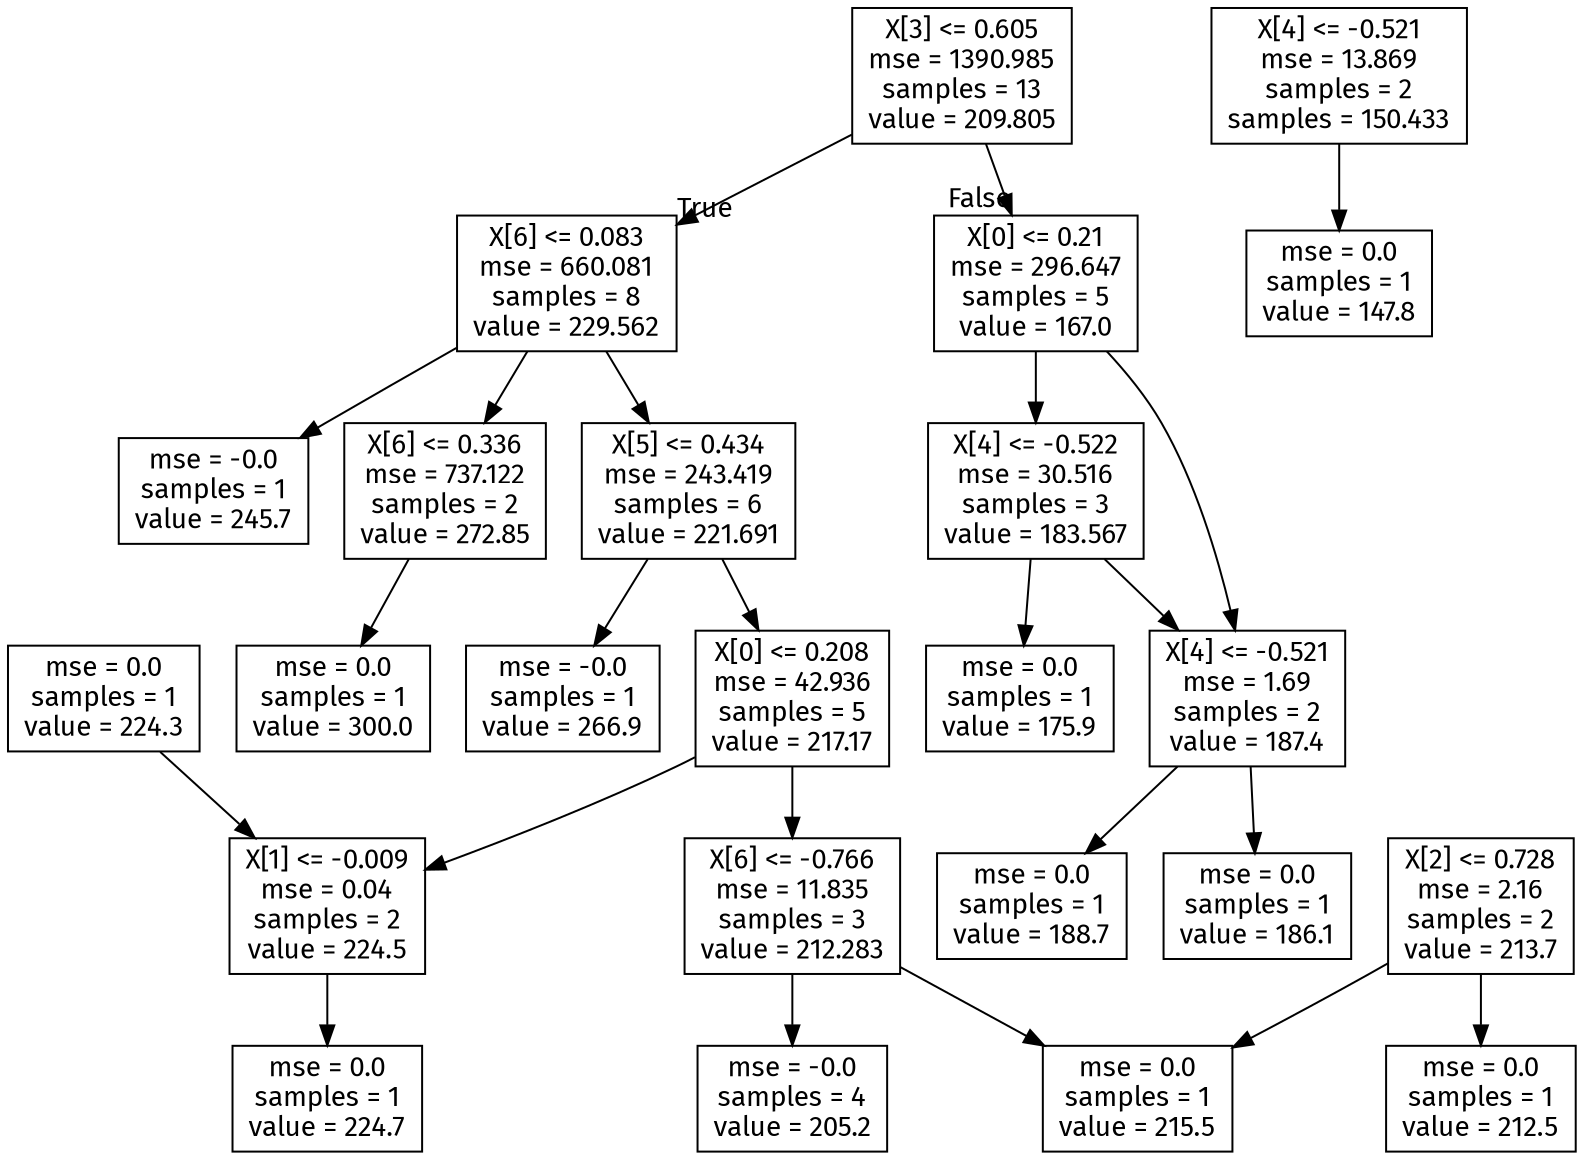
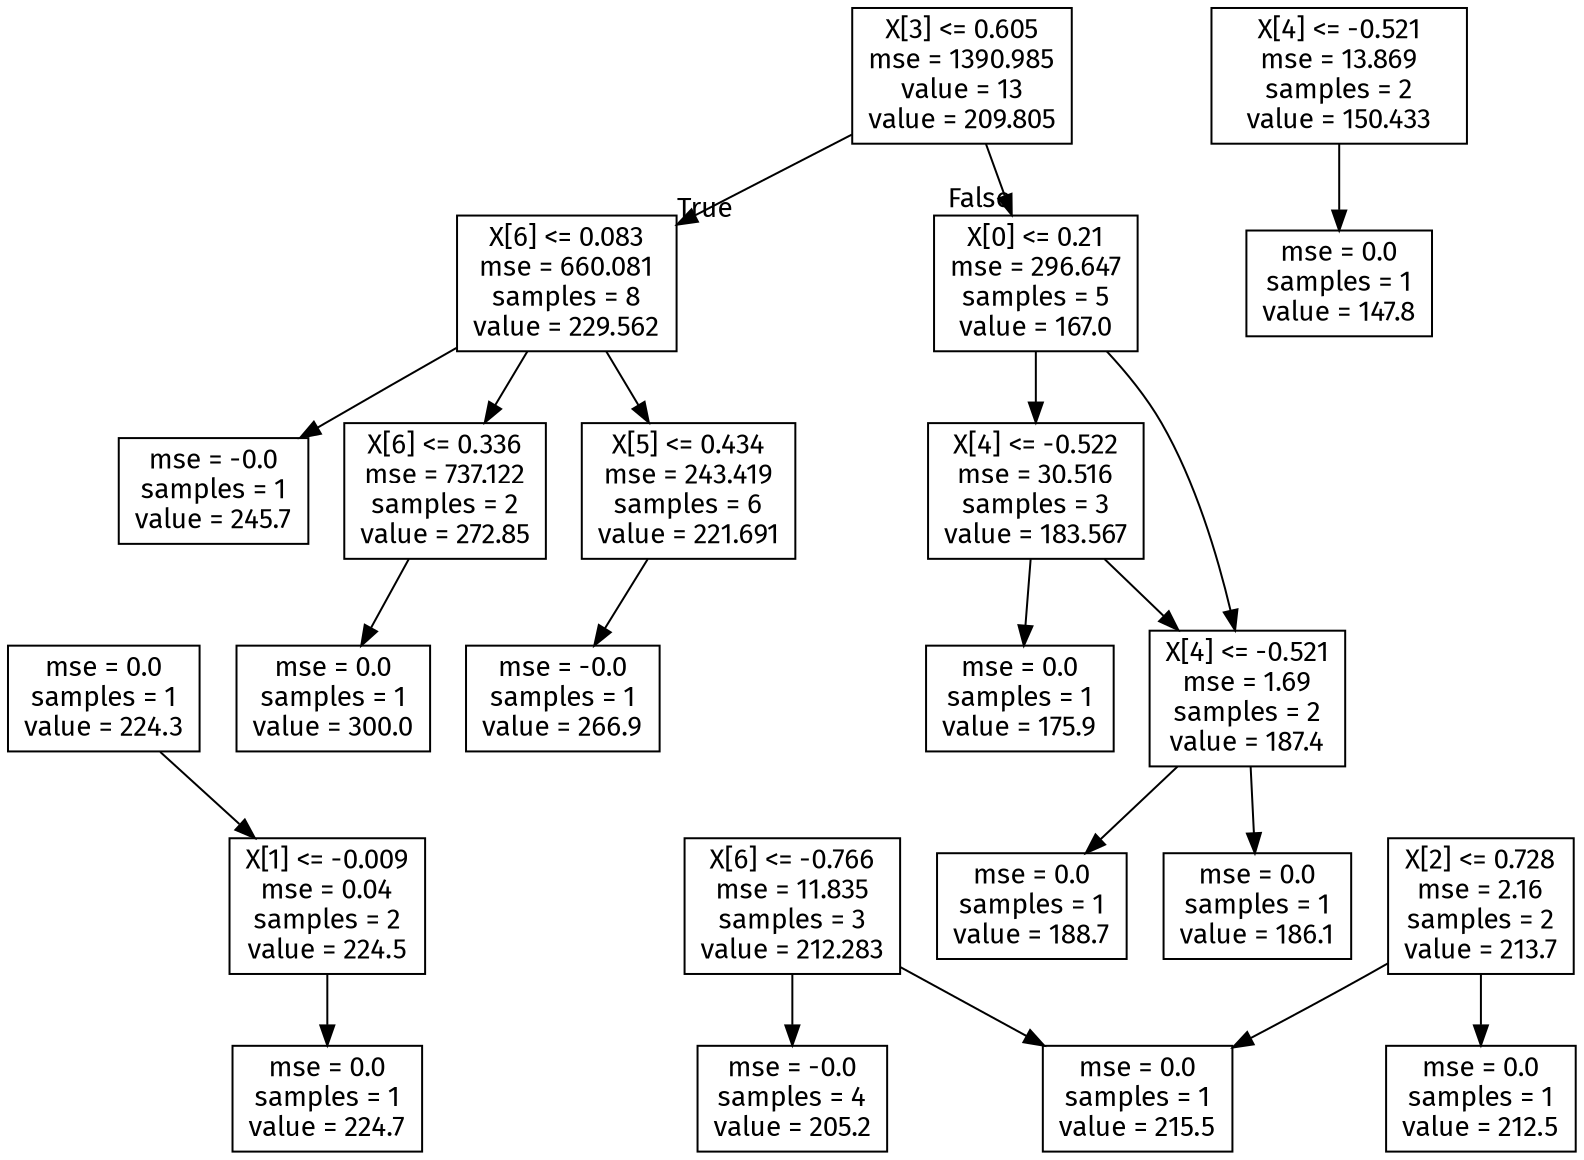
node "X[3] <= 0.605 mse = 1390.985 samples = 13 value = 209.805": label "X[3] <= 0.605 mse = 1390.985 samples = 13 value = 209.805" -> "X[3] <= 0.605 mse = 1390.985 value = 13 value = 209.805"
node "X[4] <= -0.521 mse = 13.869 samples = 2 samples = 150.433": label "X[4] <= -0.521 mse = 13.869 samples = 2 samples = 150.433" -> "X[4] <= -0.521 mse = 13.869 samples = 2 value = 150.433"
node "X[0] <= 0.208 mse = 42.936 samples = 5 value = 217.17": removed
